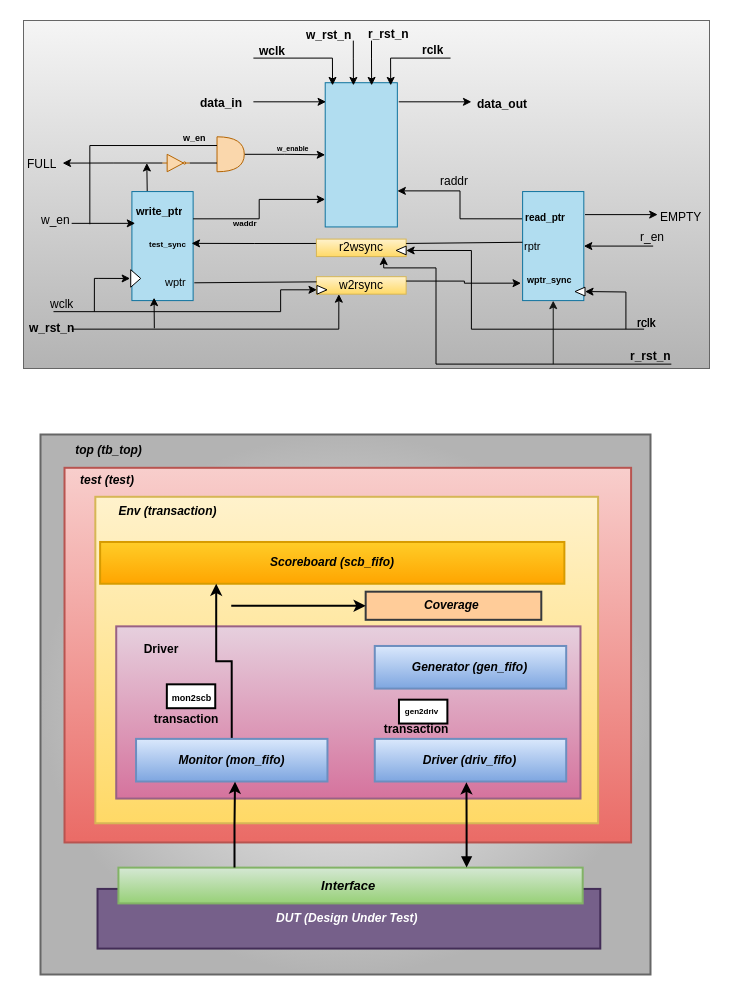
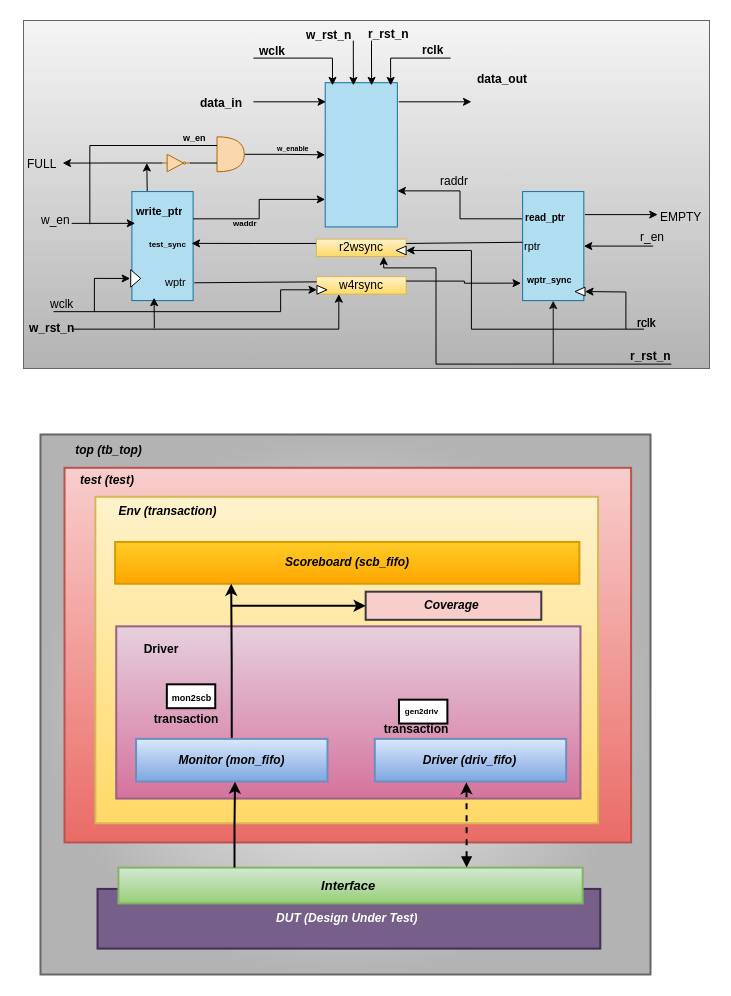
node "data_out": moved (523, 104) -> (523, 79)
node "w2rsync": label "w2rsync" -> "w4rsync"
node "Scoreboard (scb_fifo)": moved (332, 563) -> (347, 563)
node "Coverage": fillcolor #ffcc99 -> #f8cecc
node "Generator (gen_fifo)": removed
edge "Driver (driv_fifo)" -- "Interface": style solid -> dashed
